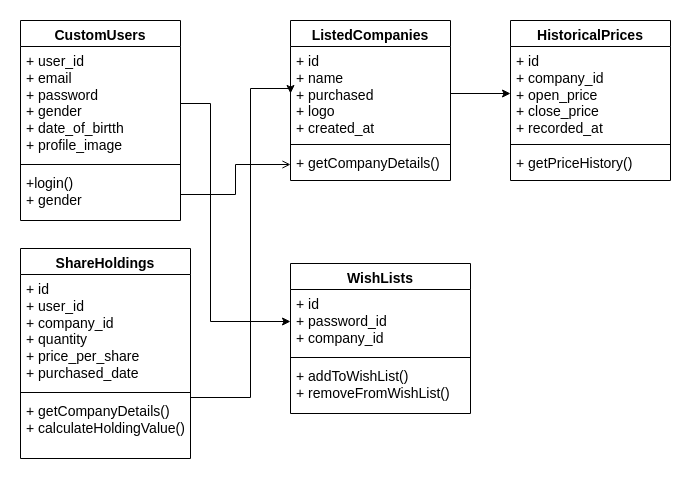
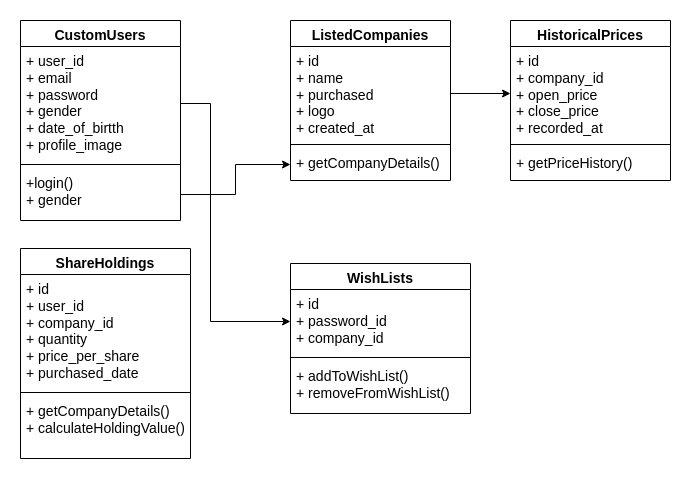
edge "+login() + gender" -> "+ getCompanyDetails()": arrowhead open -> classic
edge "+ getCompanyDetails() + calculateHoldingValue()" -> "+ id + name + purchased + logo + created_at": removed
